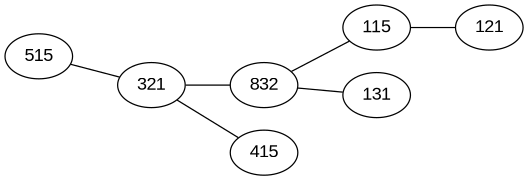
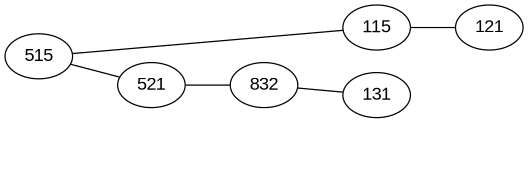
edge "115" -- "832": now "115" -- "515"
node "321": label "321" -> "521"
node "415": removed
